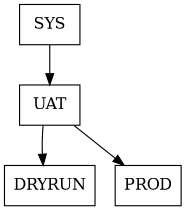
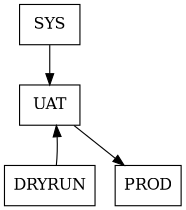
edge "UAT" -> "DRYRUN": reversed
